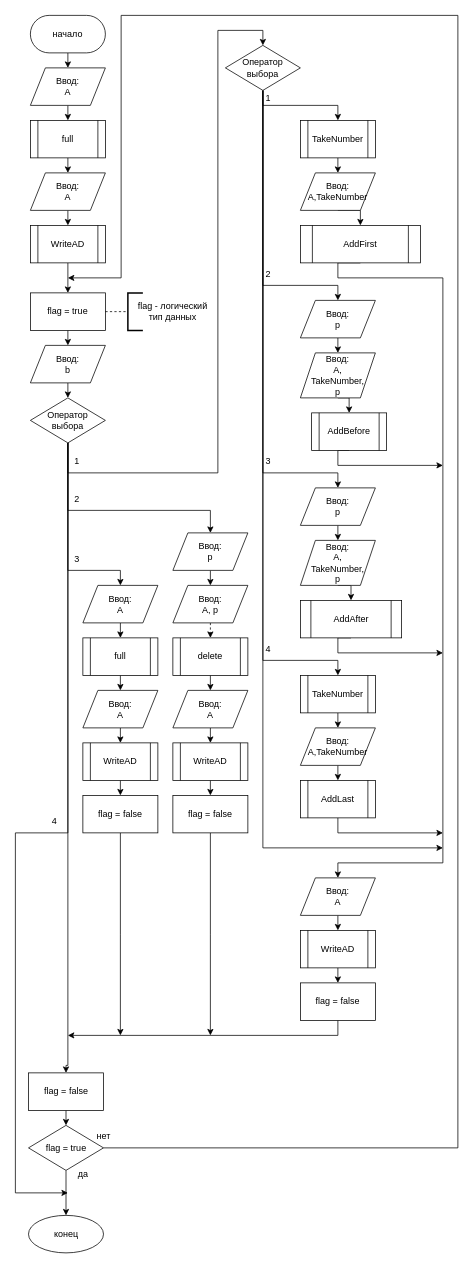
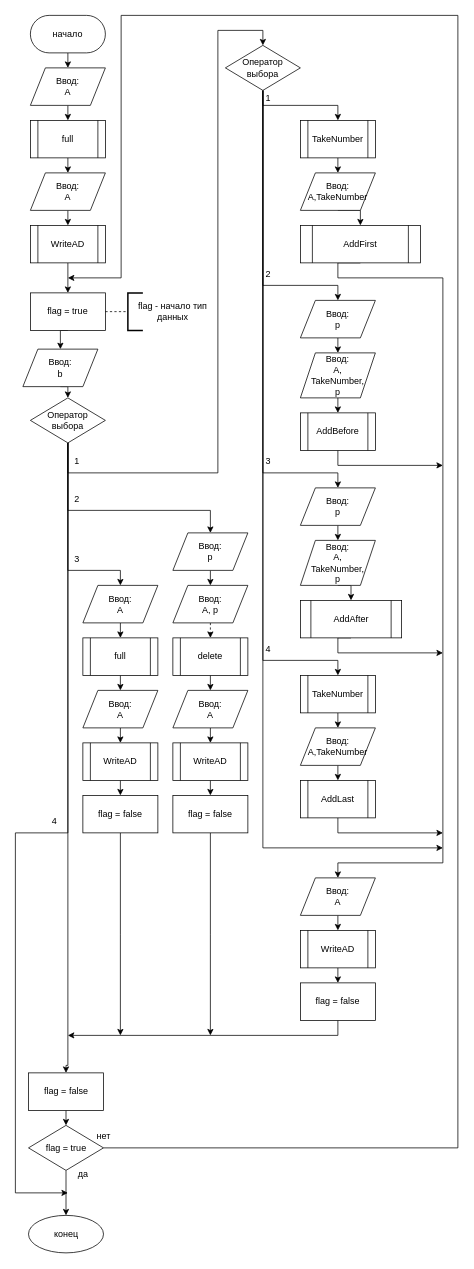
node "flag - логический тип данных": label "flag - логический тип данных" -> "flag - начало тип данных"
node "Ввод: b": moved (68, 364) -> (60, 368)
node "AddBefore": moved (349, 432) -> (338, 432)
